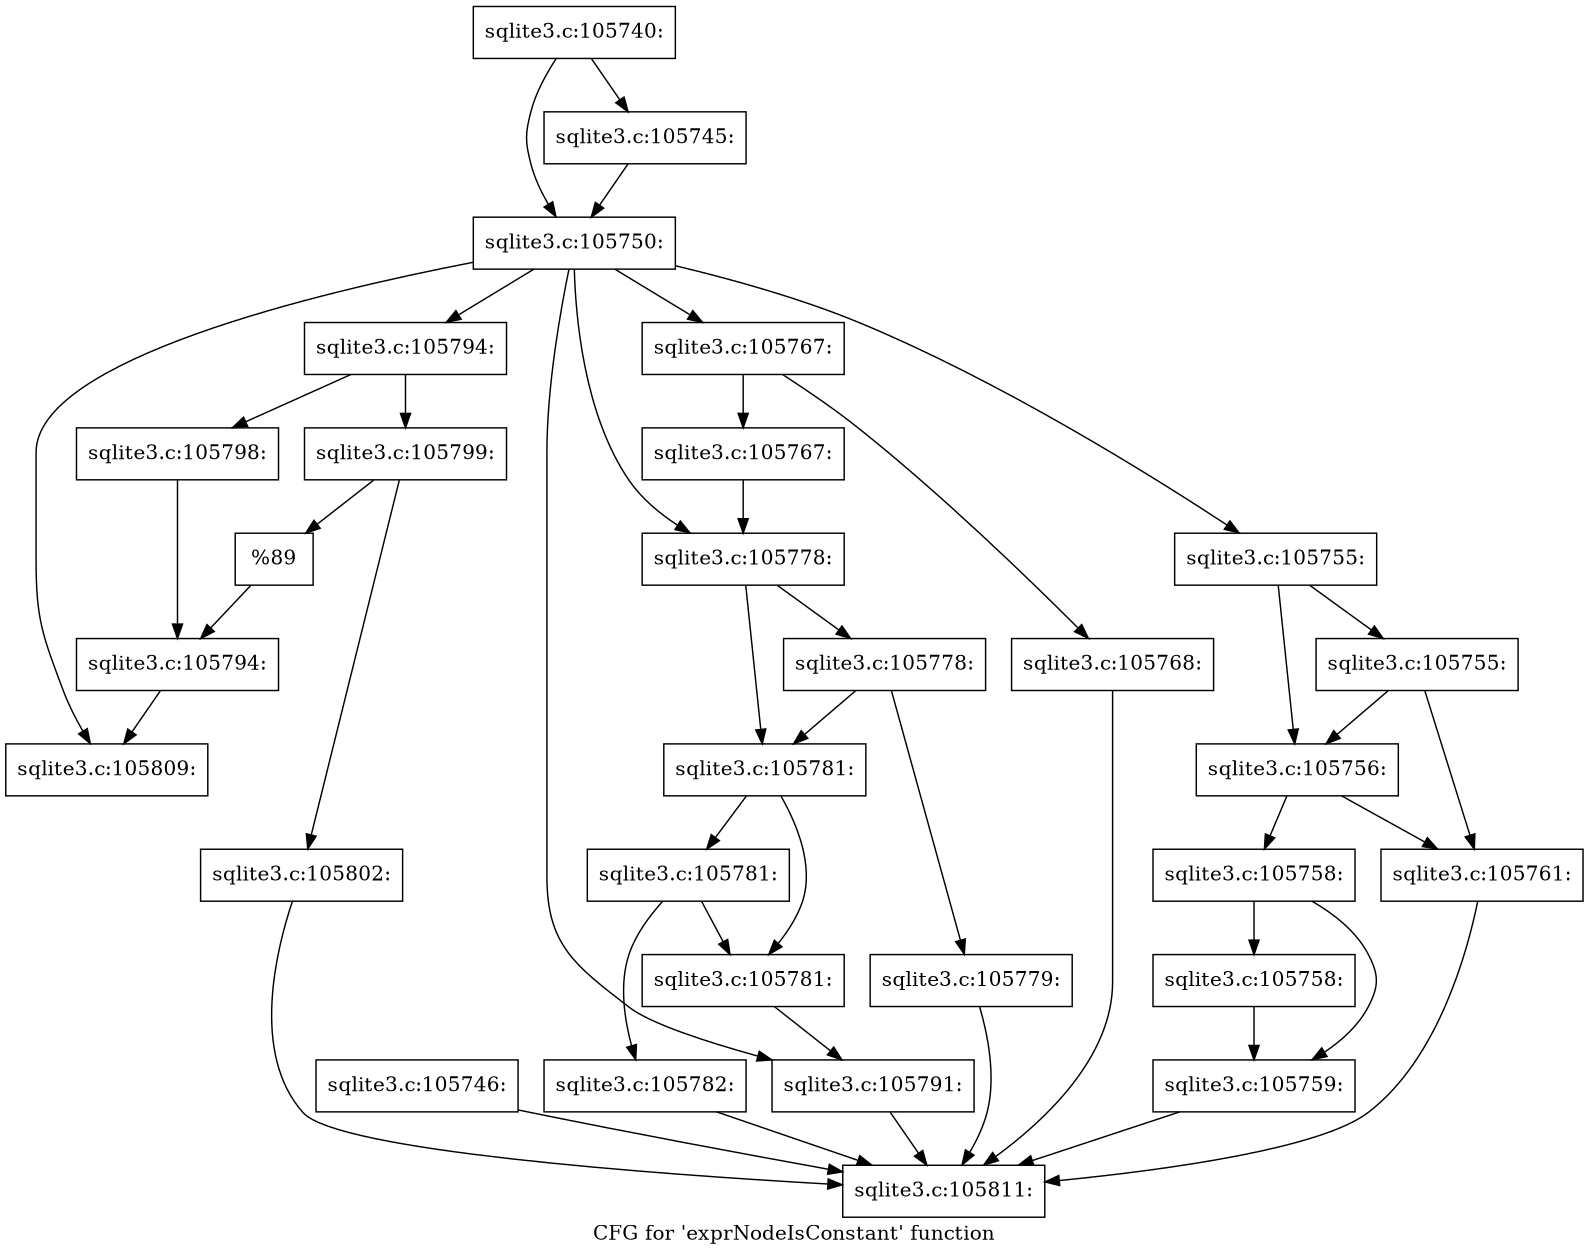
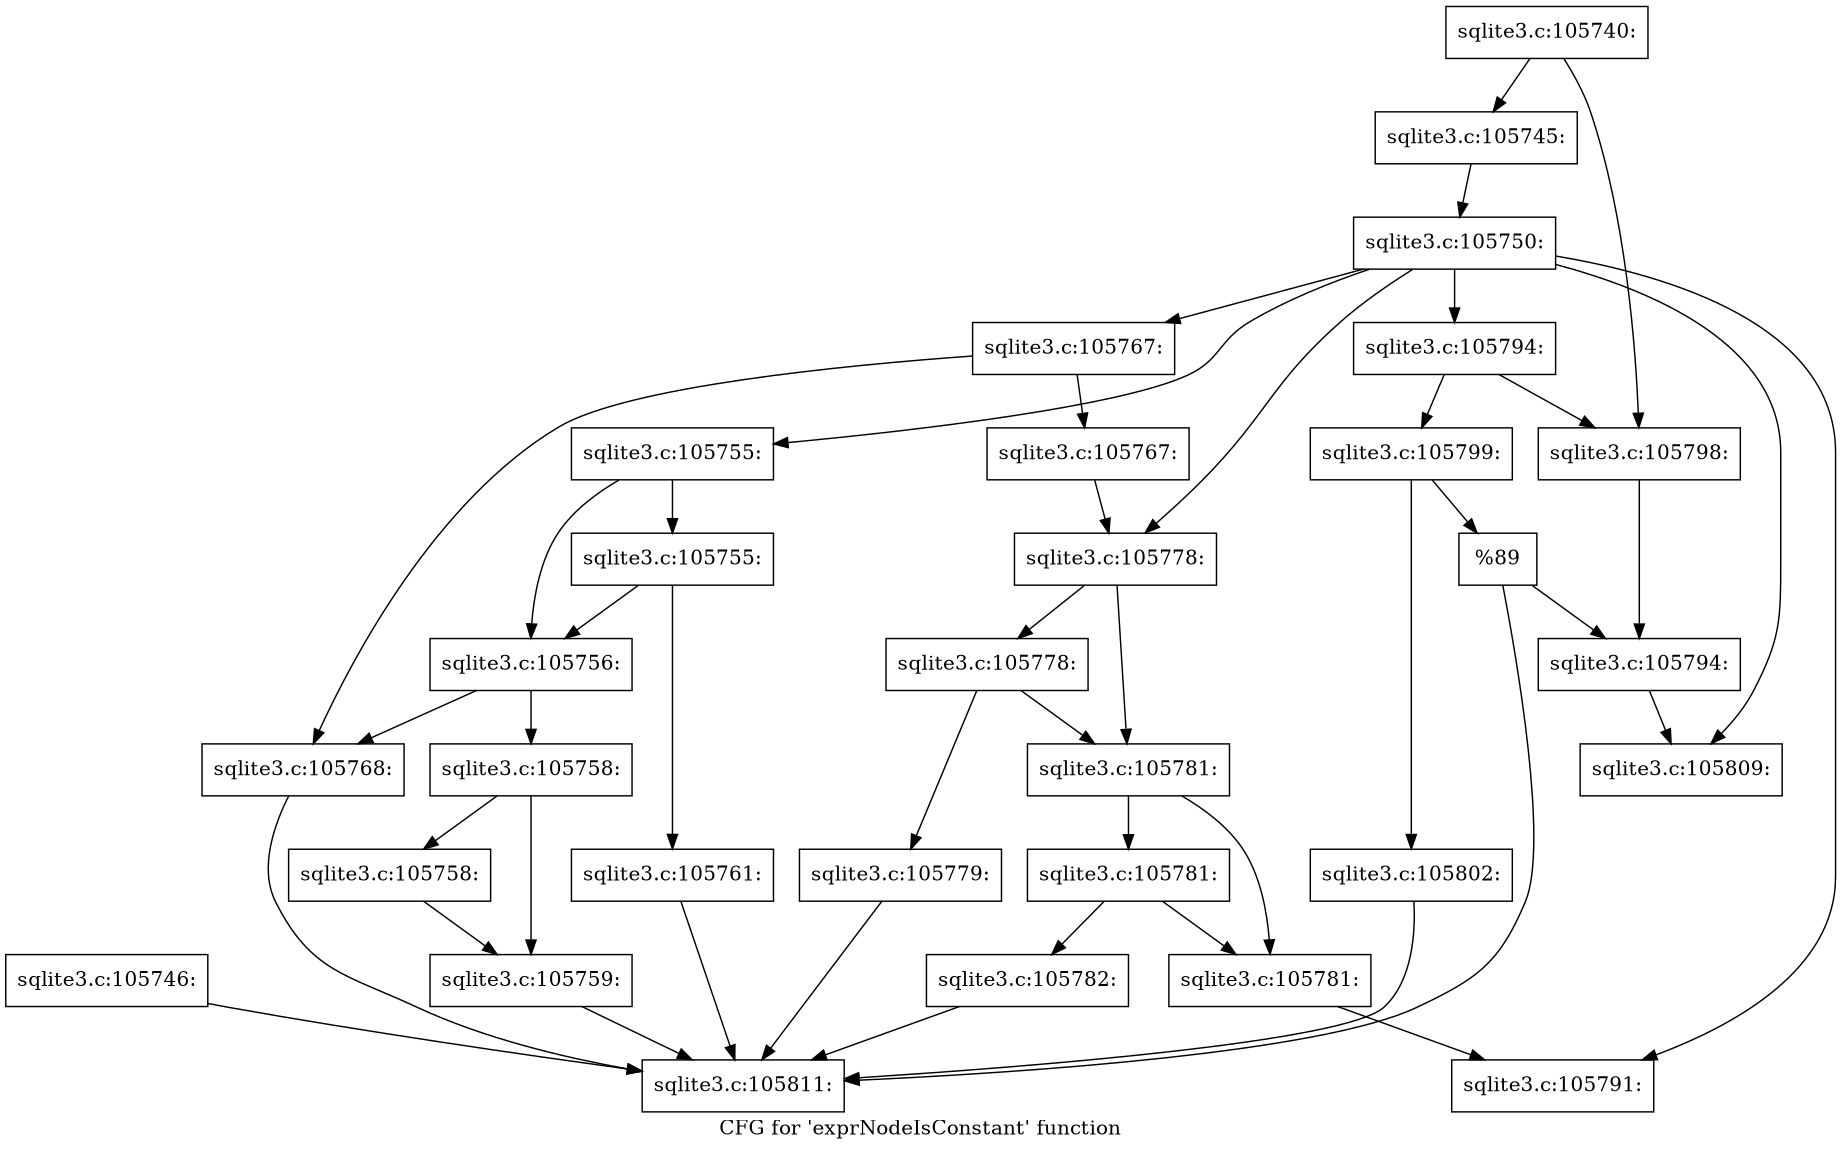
edge "sqlite3.c:105740:" -> "sqlite3.c:105750:": now "sqlite3.c:105740:" -> "sqlite3.c:105798:"
edge "sqlite3.c:105756:" -> "sqlite3.c:105761:": now "sqlite3.c:105756:" -> "sqlite3.c:105768:"
edge "sqlite3.c:105791:" -> "sqlite3.c:105811:": now "%89" -> "sqlite3.c:105811:"
